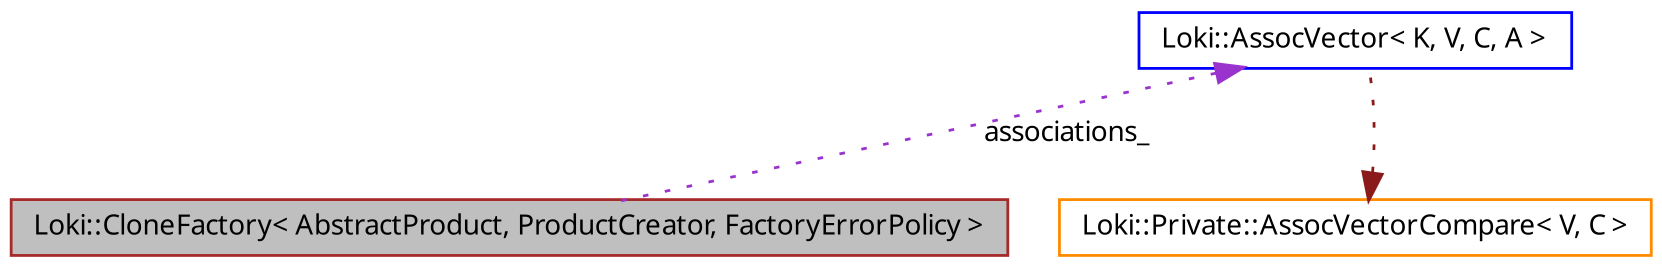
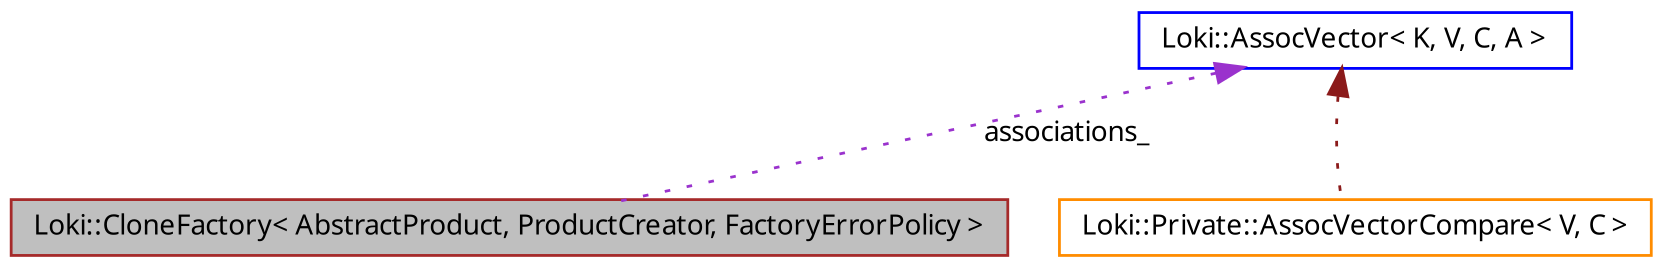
edge "Loki::AssocVector< K, V, C, A >" -> "Loki::Private::AssocVectorCompare< V, C >": reversed
